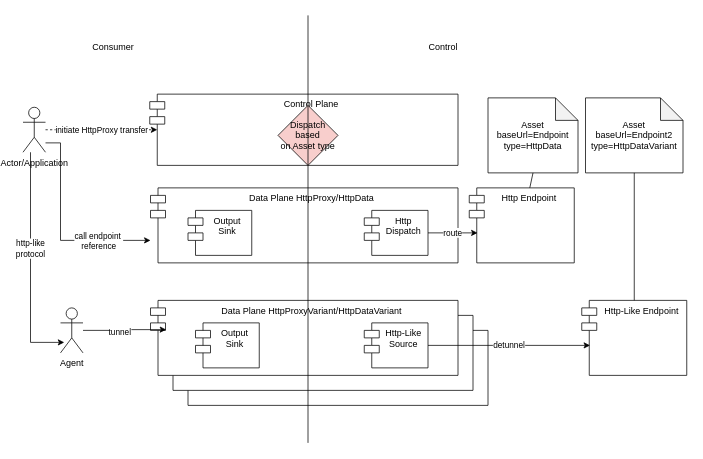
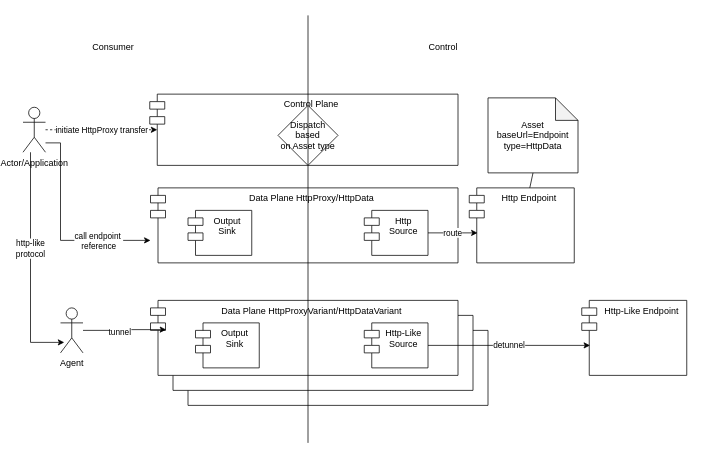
node "Dispatch based on Asset type": fillcolor #f8cecc -> #ffffff
node "Asset baseUrl=Endpoint2 type=HttpDataVariant": removed
node "Http Dispatch": label "Http Dispatch" -> "Http Source"
edge "Asset baseUrl=Endpoint2 type=HttpDataVariant" -- "Http-Like Endpoint": removed
